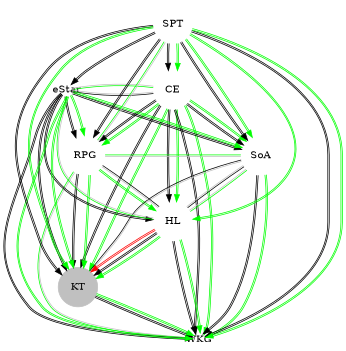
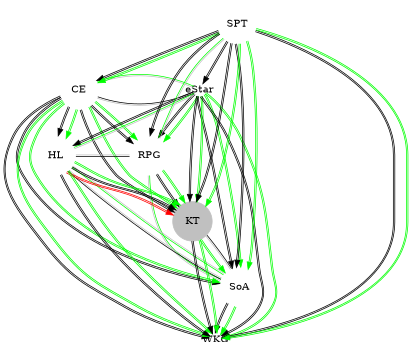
edge "SPT" -> "HL": removed
edge "RPG" -> "HL": removed
edge "KT" -> "SoA": added
edge "RPG" -- "WKG": removed
